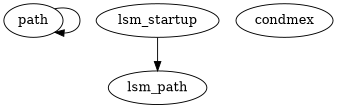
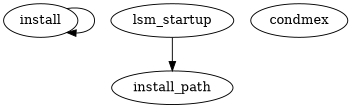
node "path": label "path" -> "install"
node "lsm_path": label "lsm_path" -> "install_path"
